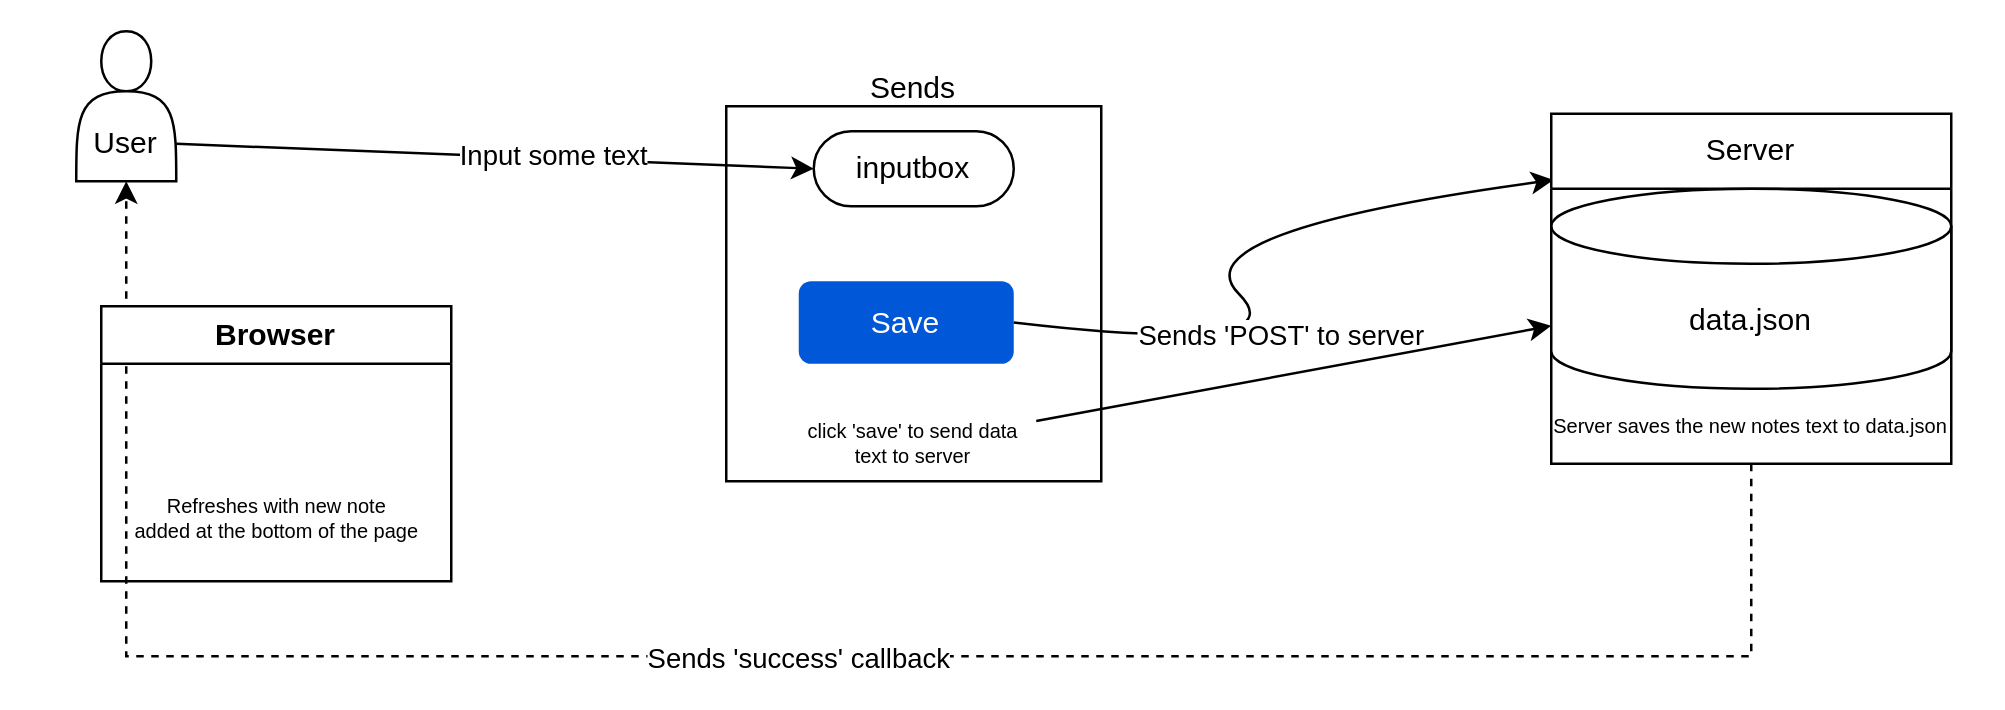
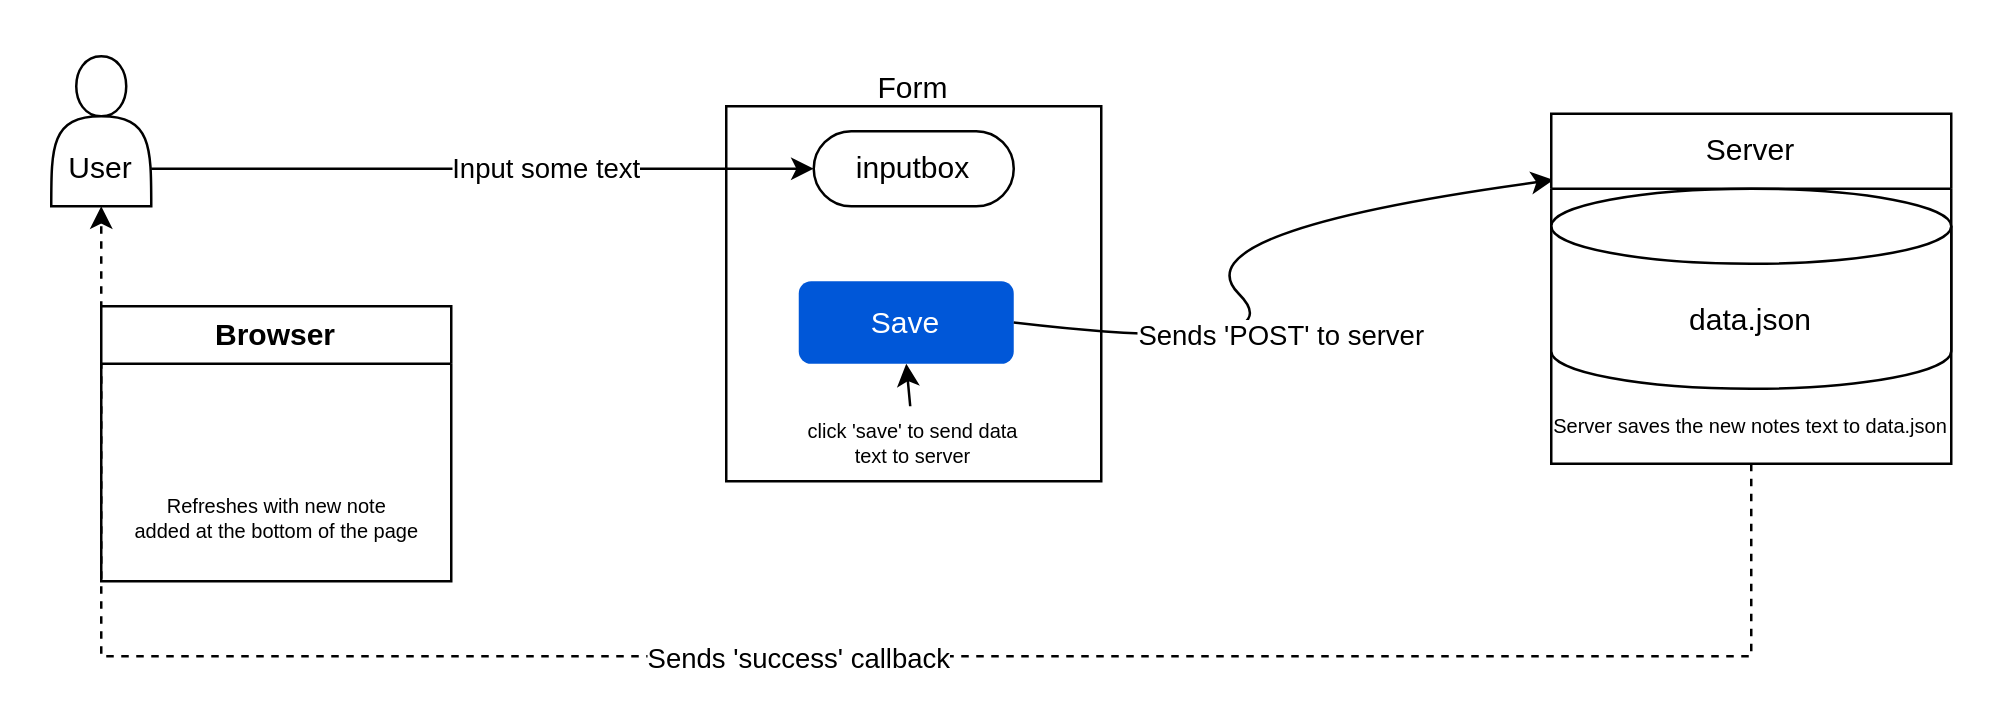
node "Sends": label "Sends" -> "Form"
node "User": moved (126, 106) -> (101, 131)
edge "click 'save' to send data text to server" -> "data.json": now "click 'save' to send data text to server" -> "Save"
